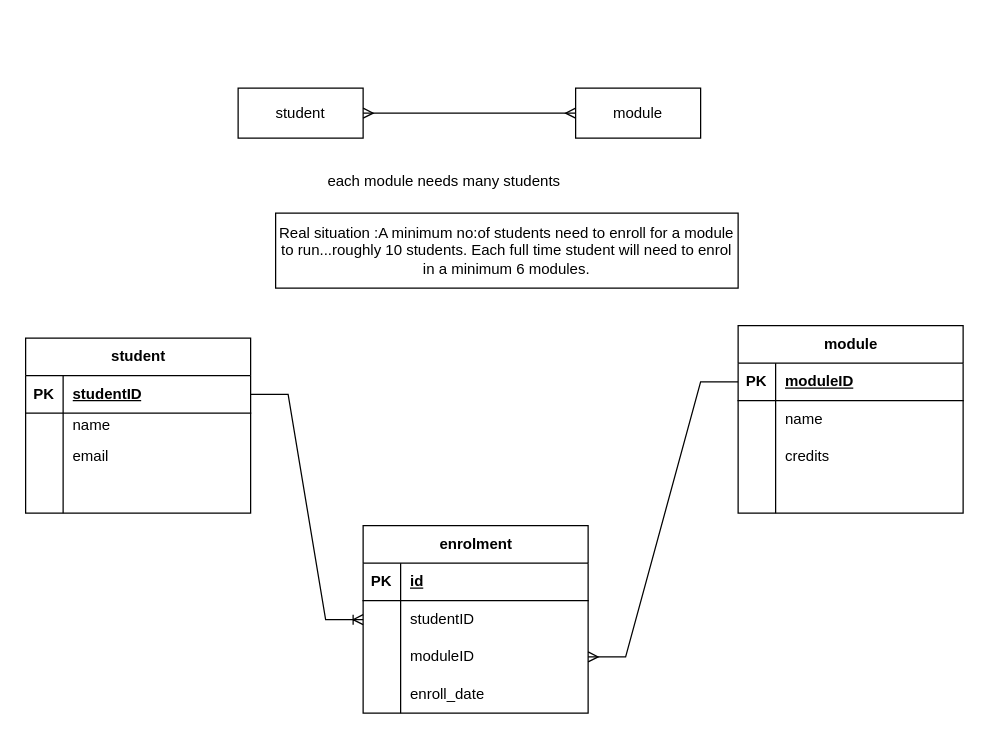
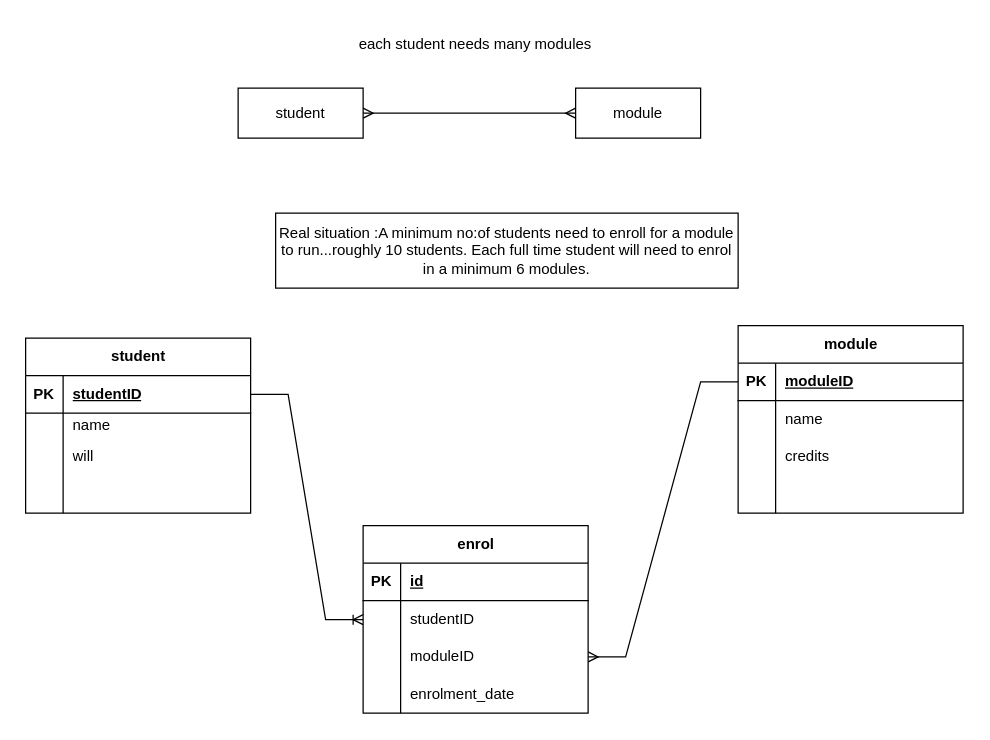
node "each student needs many modules": added
node "each module needs many students": removed
node "email": label "email" -> "will"
node "enrolment": label "enrolment" -> "enrol"
node "enroll_date": label "enroll_date" -> "enrolment_date"
